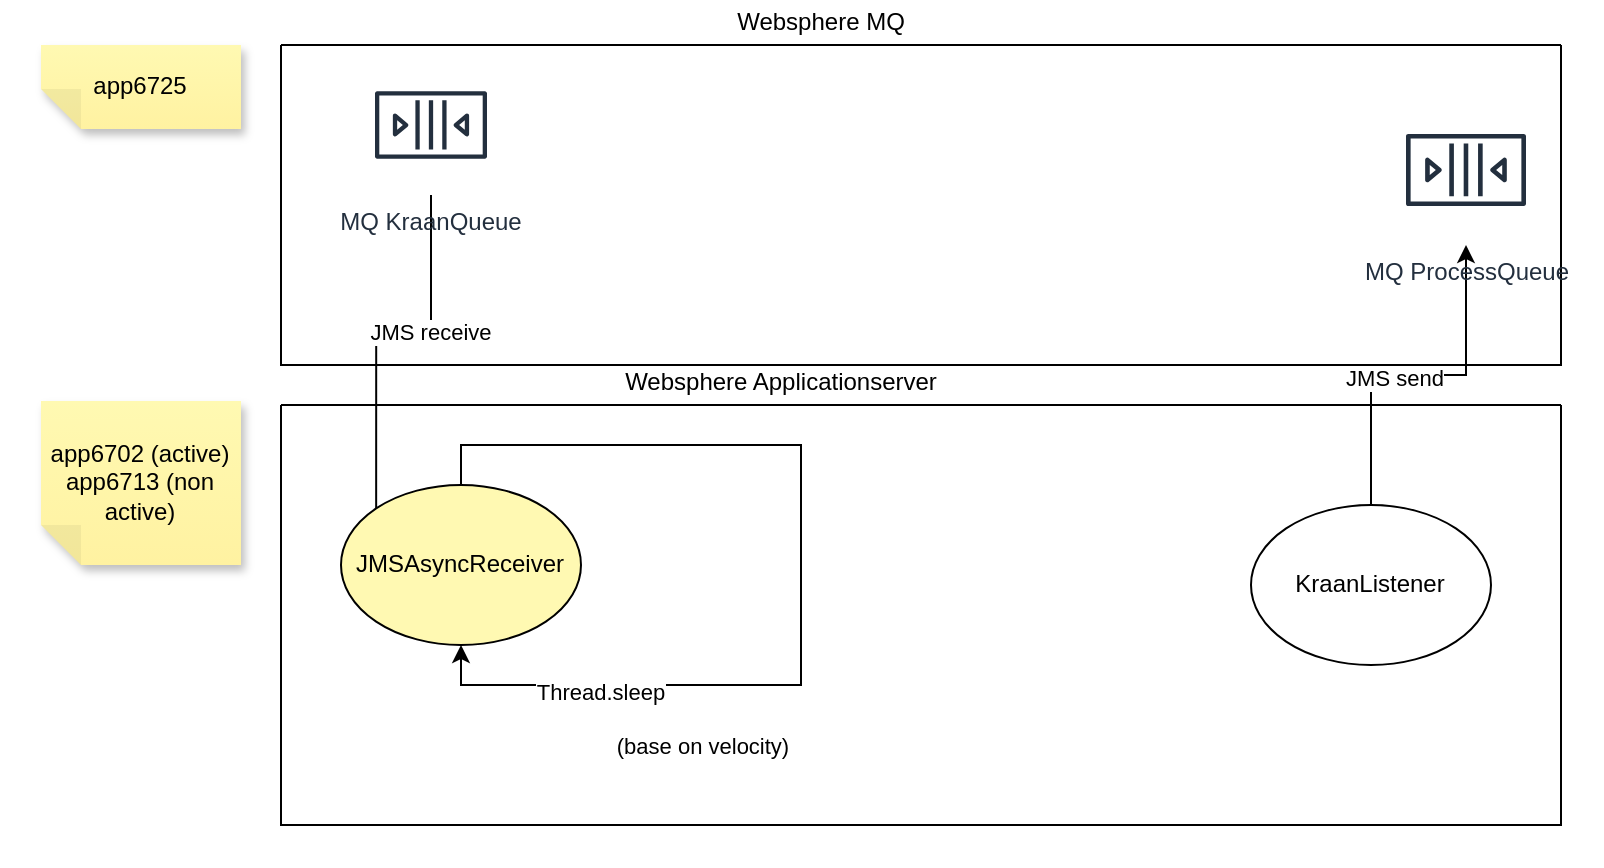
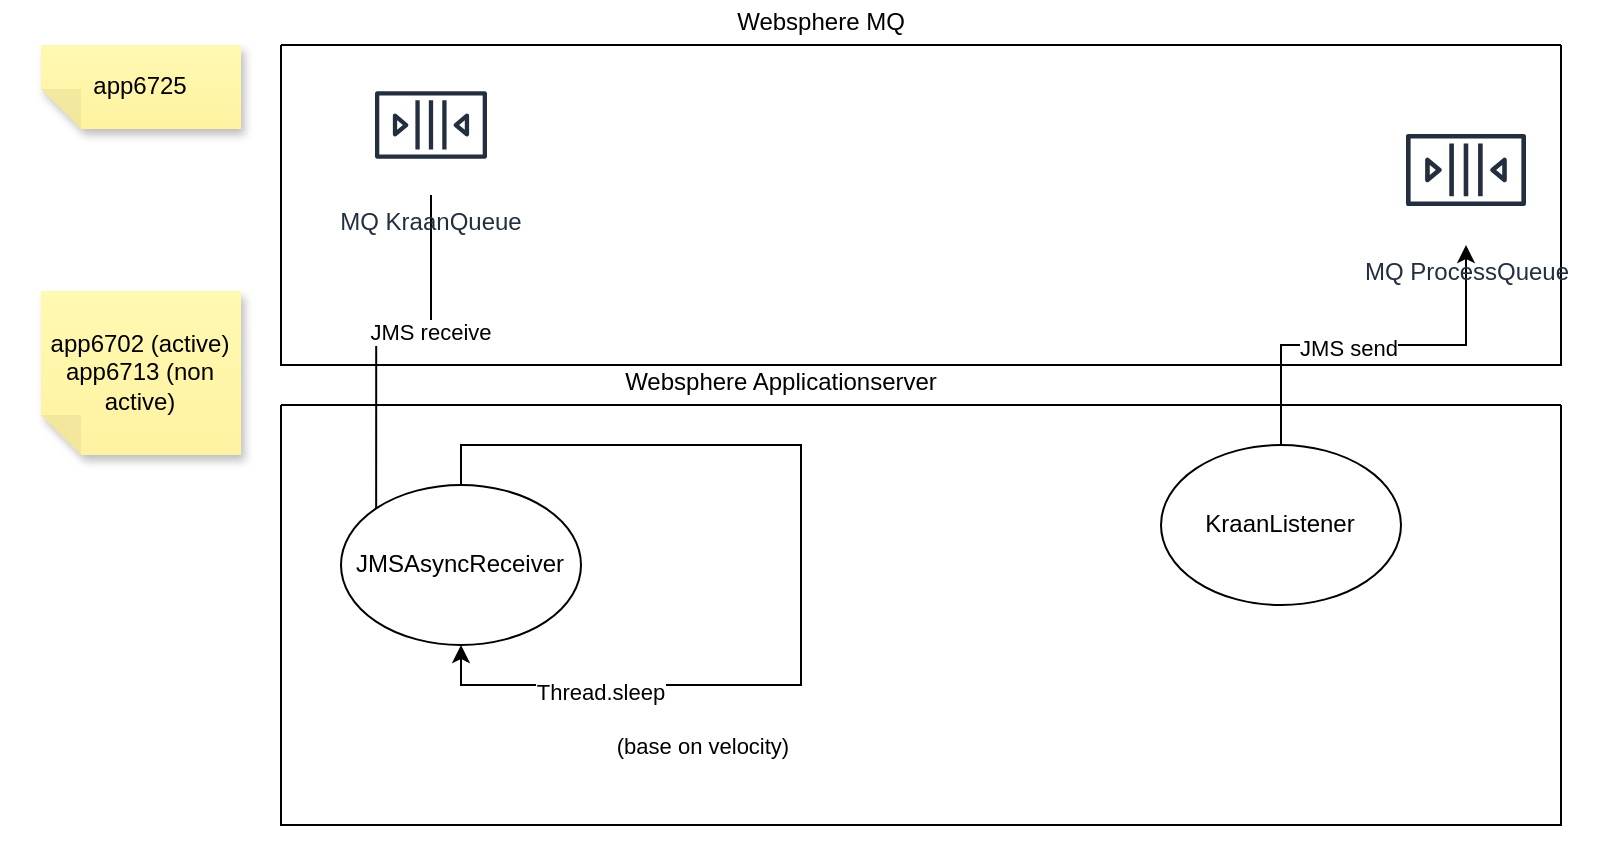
node "app6702 (active) app6713 (non active)": moved (141, 483) -> (141, 373)
node "JMSAsyncReceiver": fillcolor #fff9b2 -> #ffffff
node "KraanListener": moved (1371, 585) -> (1281, 525)
